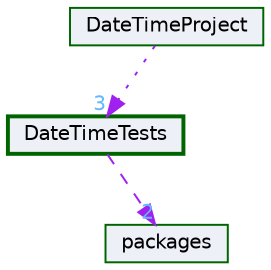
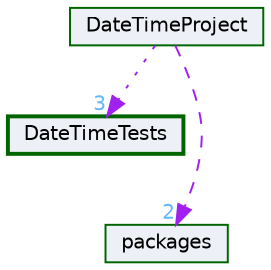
edge "DateTimeTests" -> "packages": now "DateTimeProject" -> "packages"
